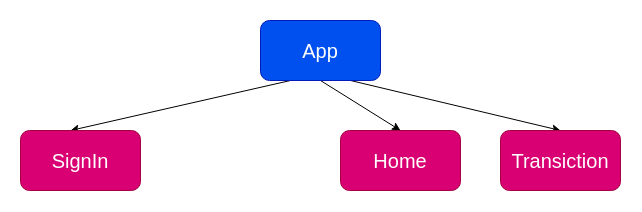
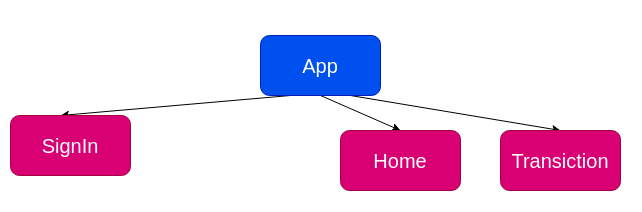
node "App": moved (321, 51) -> (321, 66)
node "SignIn": moved (81, 161) -> (71, 146)
